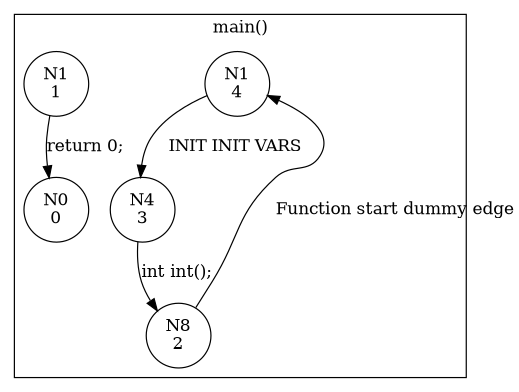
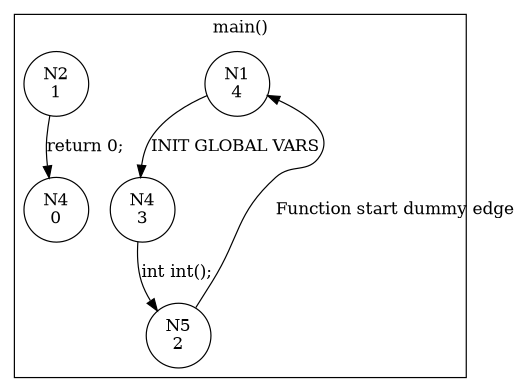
node "N1 1": label "N1 1" -> "N2 1"
edge "N1 4" -> "N4 3": label "INIT INIT VARS" -> "INIT GLOBAL VARS"
node "N0 0": label "N0 0" -> "N4 0"
node "N8 2": label "N8 2" -> "N5 2"
